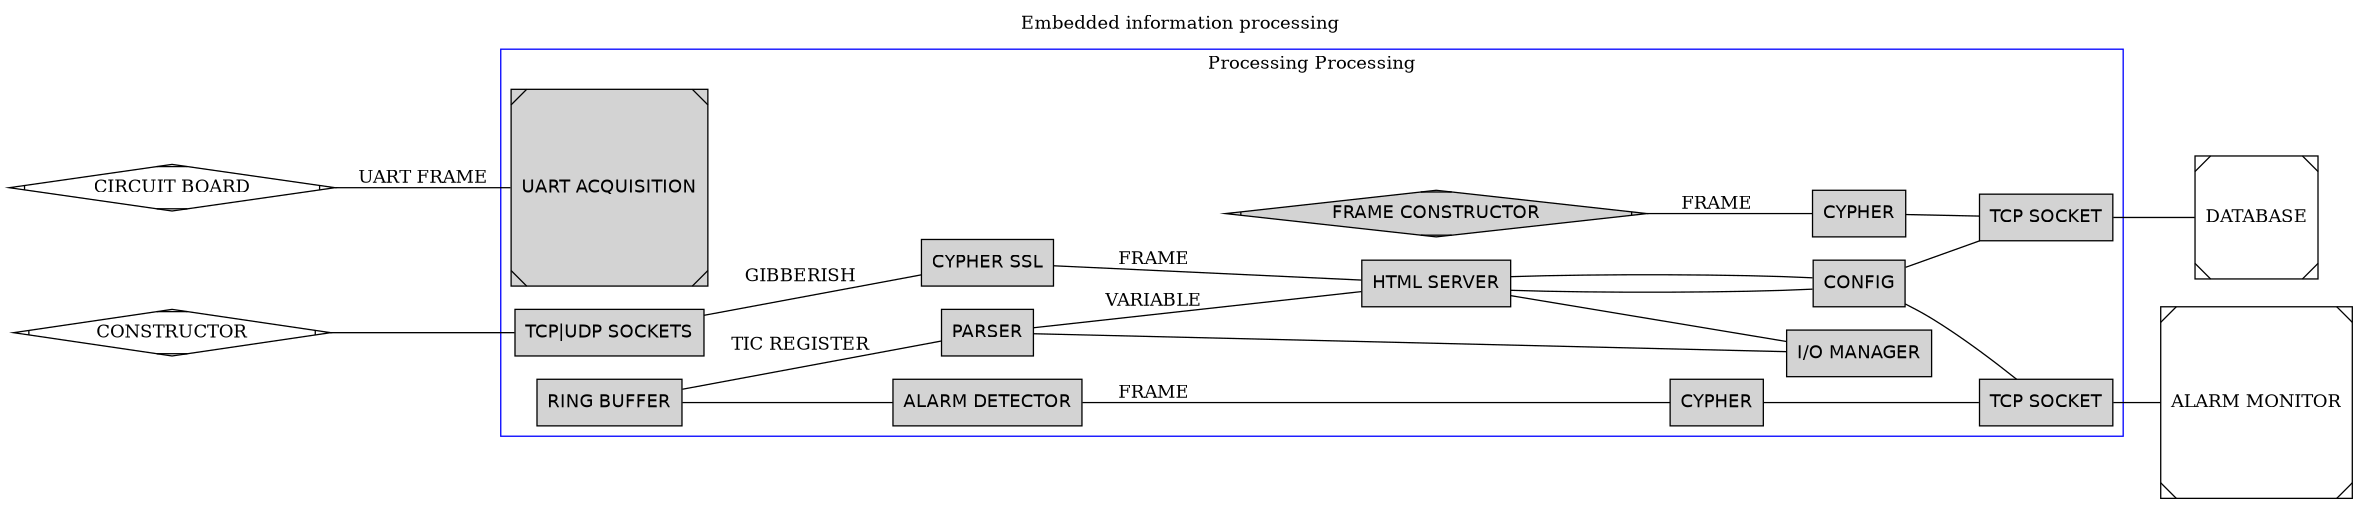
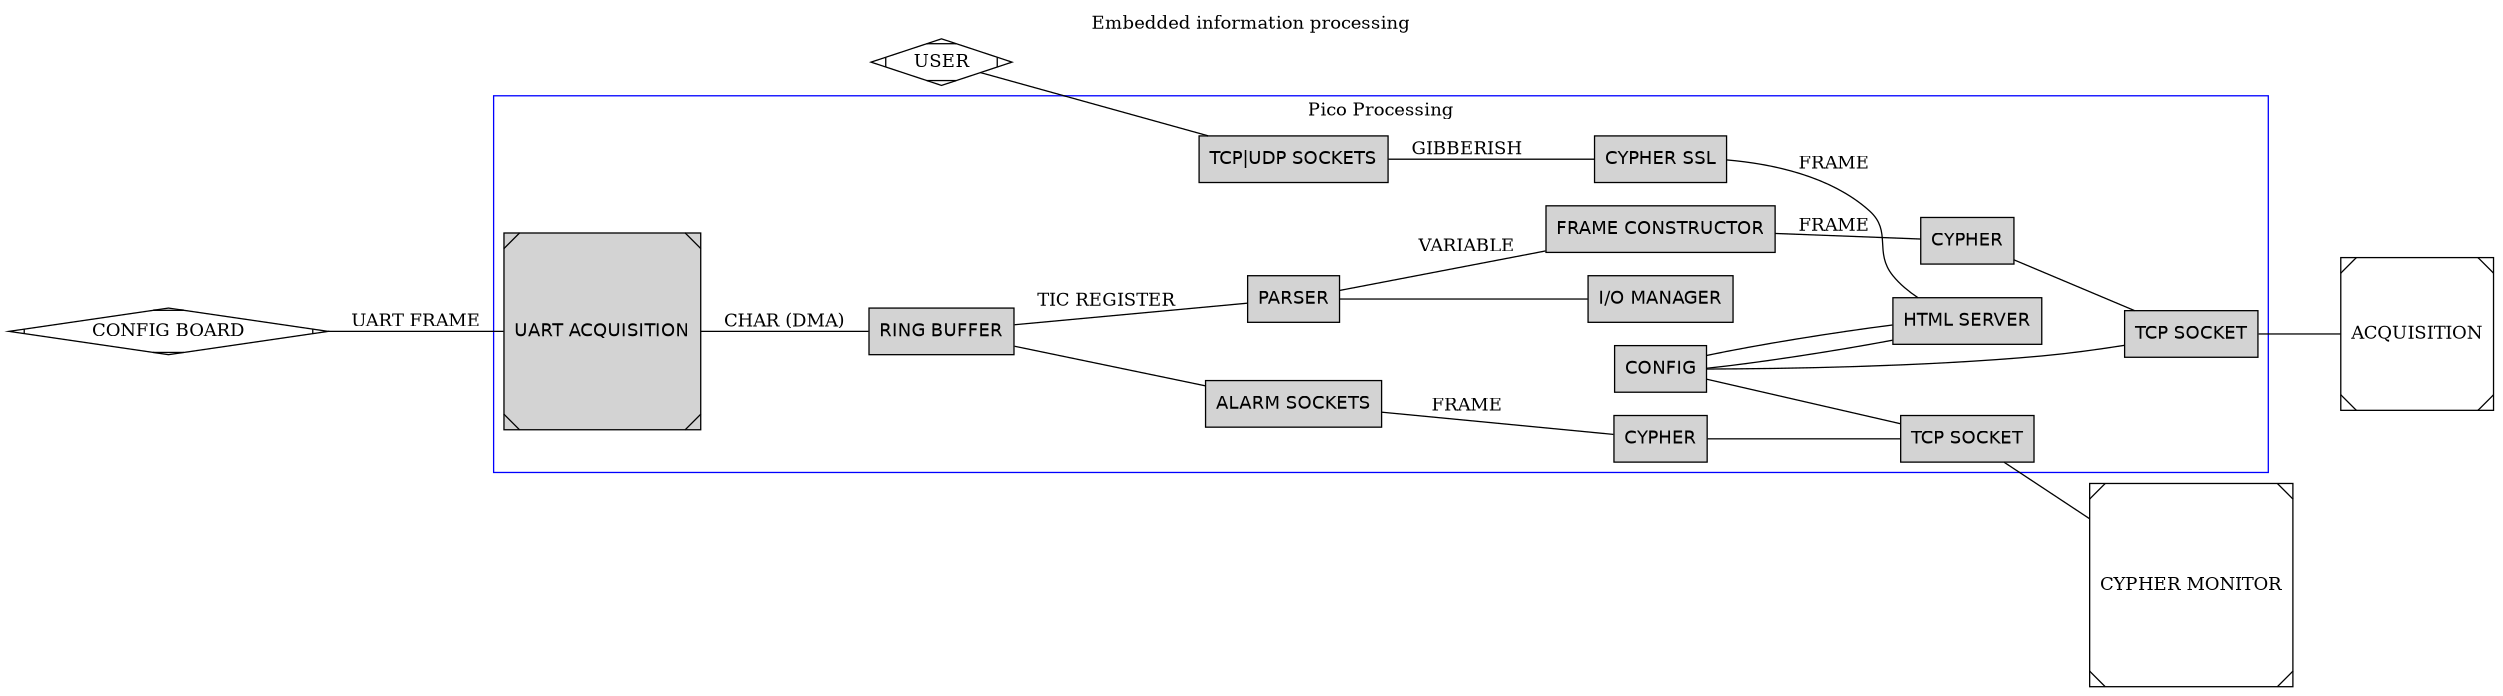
cluster "Processing Processing": label "Processing Processing" -> "Pico Processing"
node "CIRCUIT BOARD": label "CIRCUIT BOARD" -> "CONFIG BOARD"
node "FRAME CONSTRUCTOR": shape Mdiamond -> box
node "DATABASE": label "DATABASE" -> "ACQUISITION"
edge "HTML SERVER" -- "PARSER": now "FRAME CONSTRUCTOR" -- "PARSER"
edge "HTML SERVER" -- "I/O MANAGER": removed
edge "UART ACQUISITION" -- "RING BUFFER": added, label "CHAR (DMA)"
node "CONSTRUCTOR": label "CONSTRUCTOR" -> "USER"
node "ALARM DETECTOR": label "ALARM DETECTOR" -> "ALARM SOCKETS"
node "ALARM MONITOR": label "ALARM MONITOR" -> "CYPHER MONITOR"
